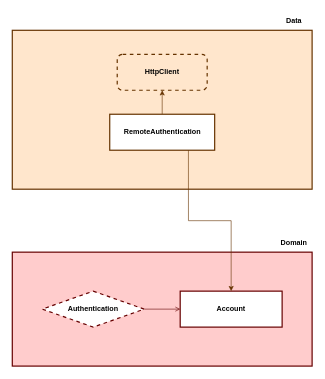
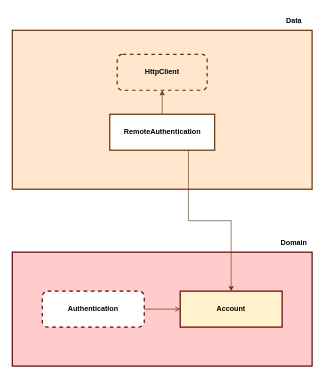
node "Authentication": shape diamond -> rounded rectangle
node "Account": fillcolor #ffffff -> #fff2cc
